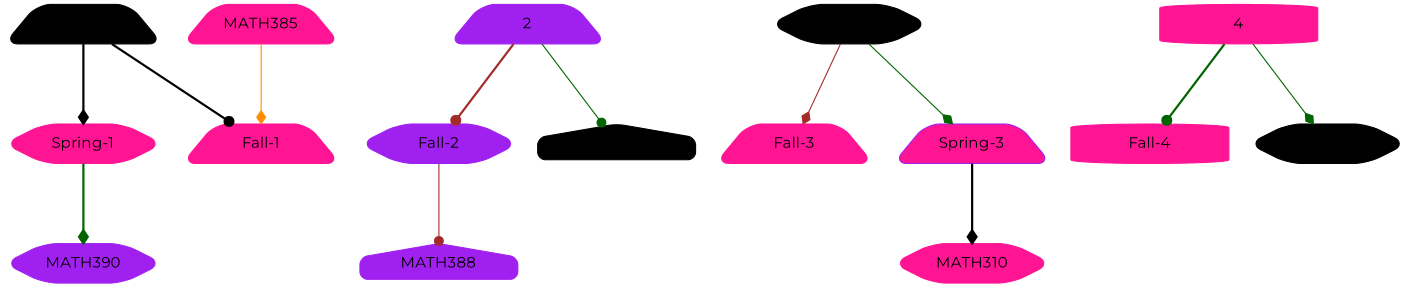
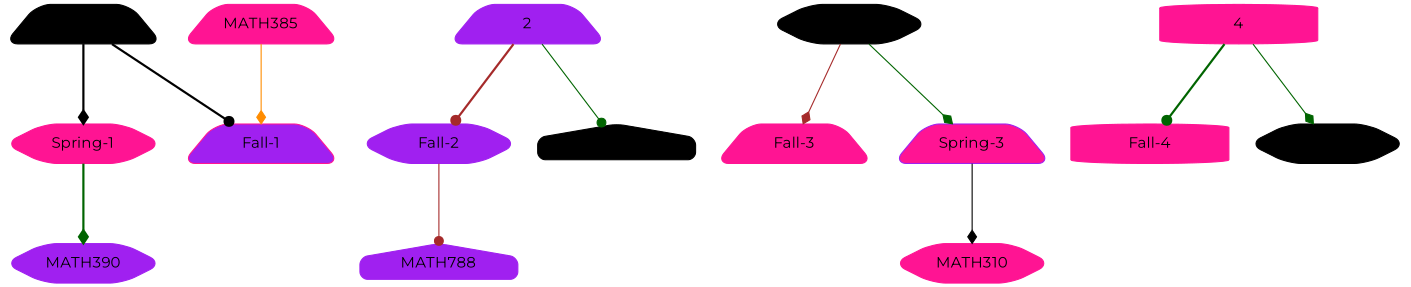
node "Fall-1": fillcolor deeppink -> purple
edge "Spring-3" -> "MATH310": style bold -> solid
node "MATH388": label "MATH388" -> "MATH788"
